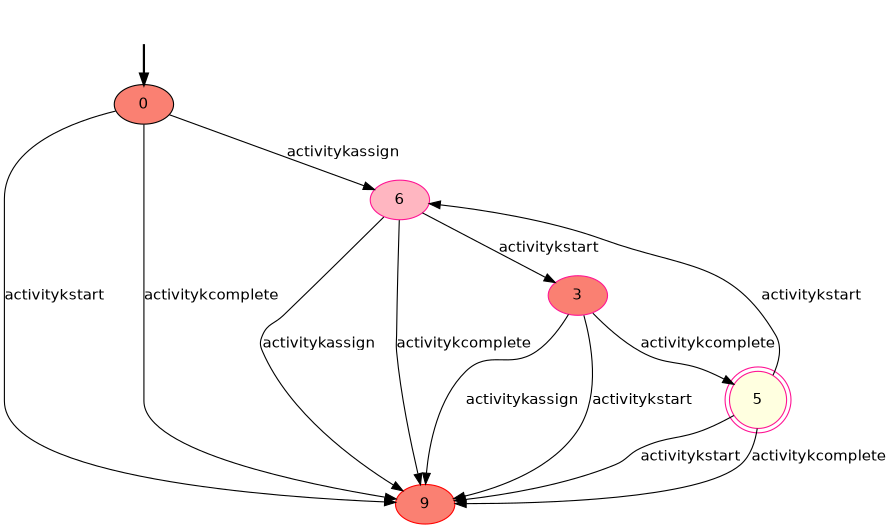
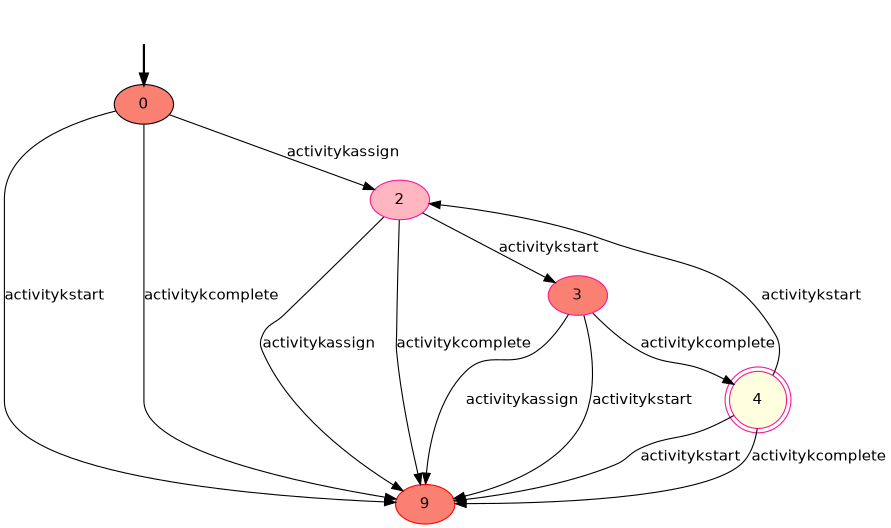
node "6": label "6" -> "2"
node "5": label "5" -> "4"
